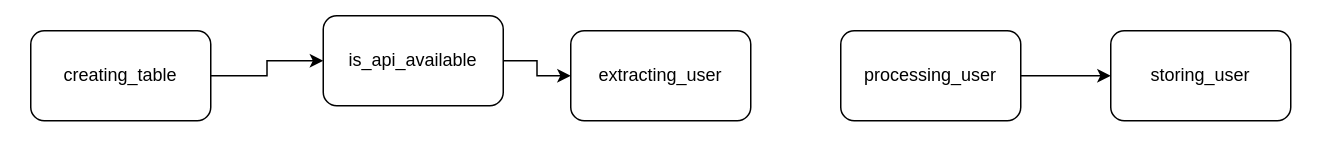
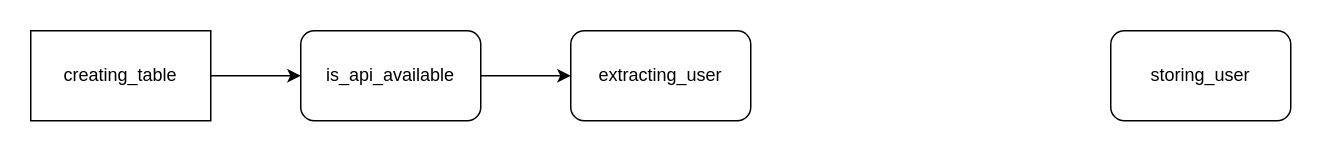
node "is_api_available": moved (413, 61) -> (391, 76)
node "creating_table": shape rounded rectangle -> rectangle
node "processing_user": removed
edge "processing_user" -> "storing_user": removed
